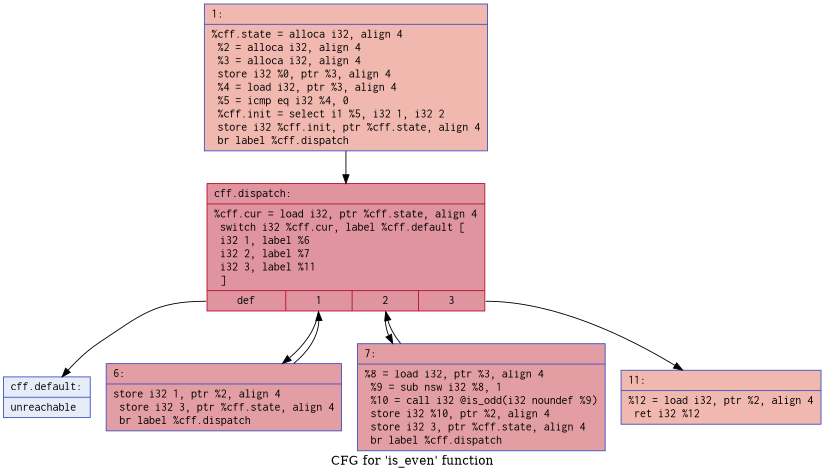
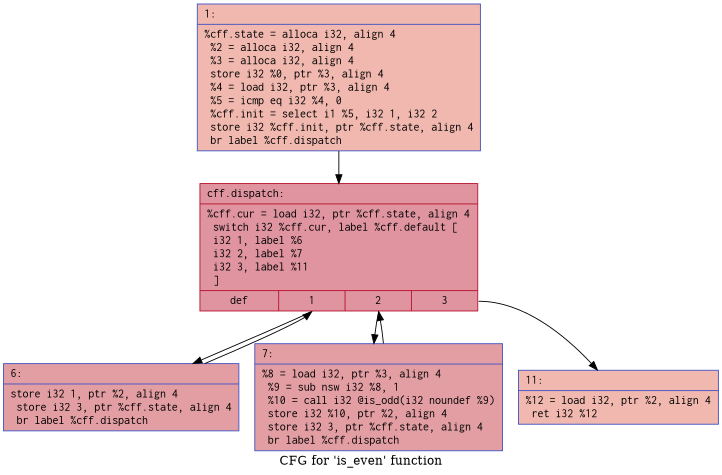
node "cff.default:": removed
